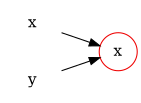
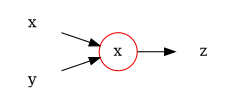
node "z": added
